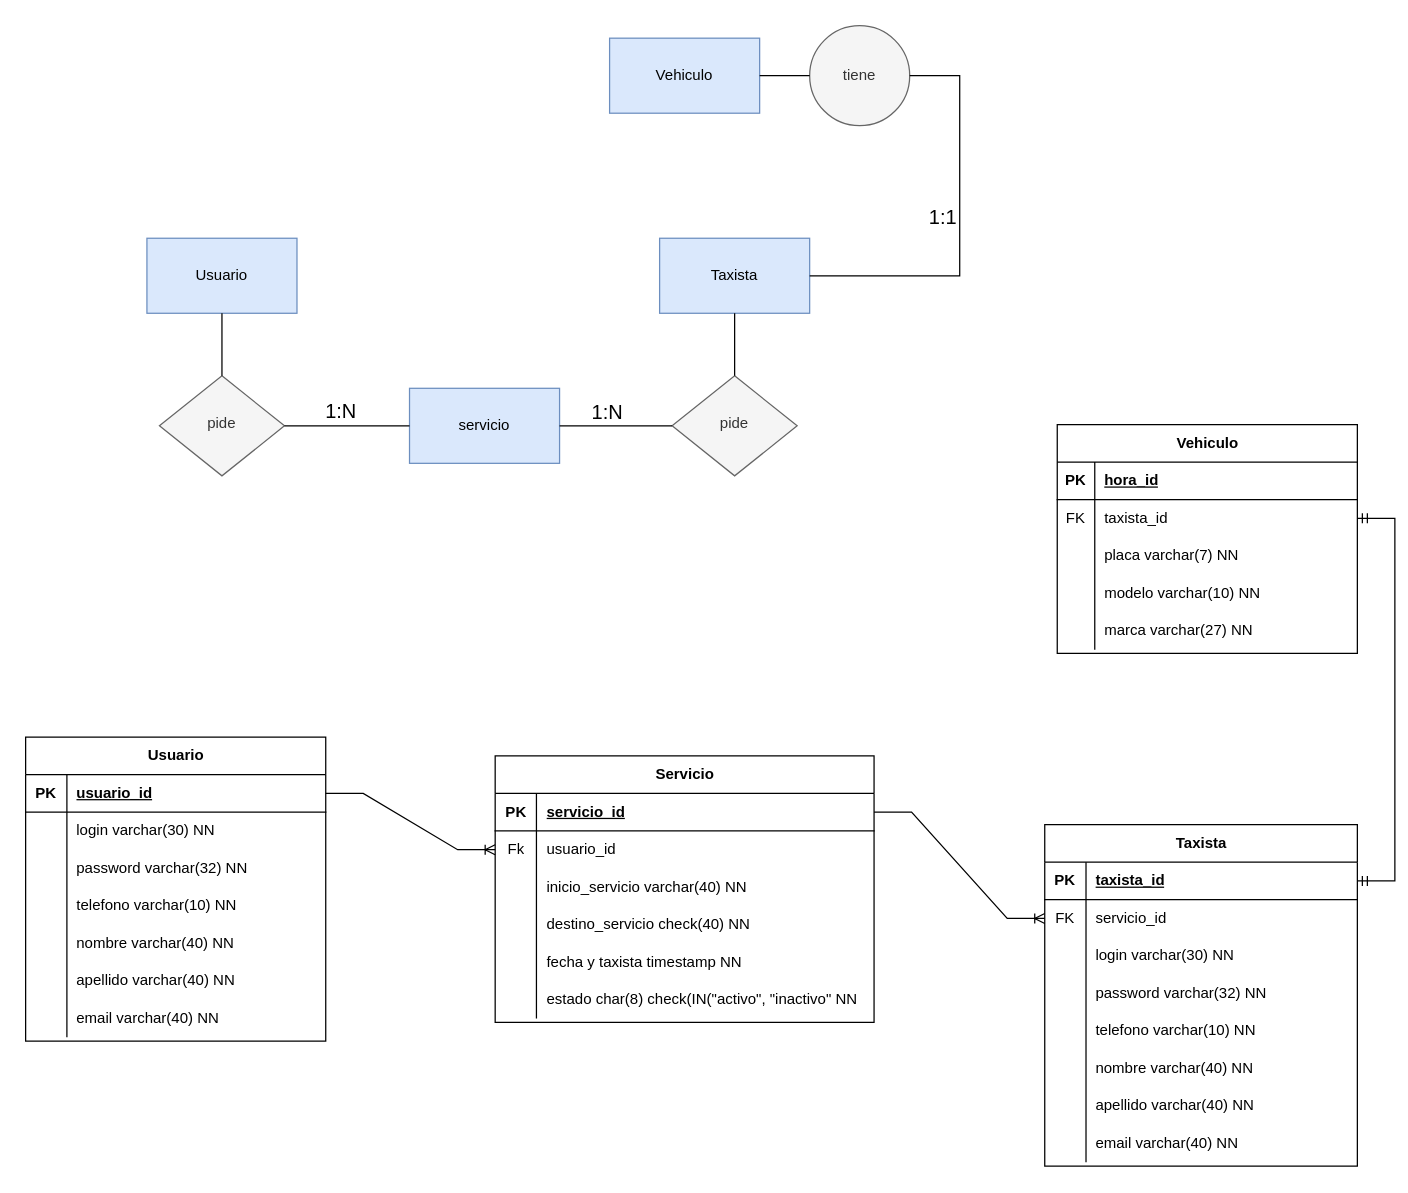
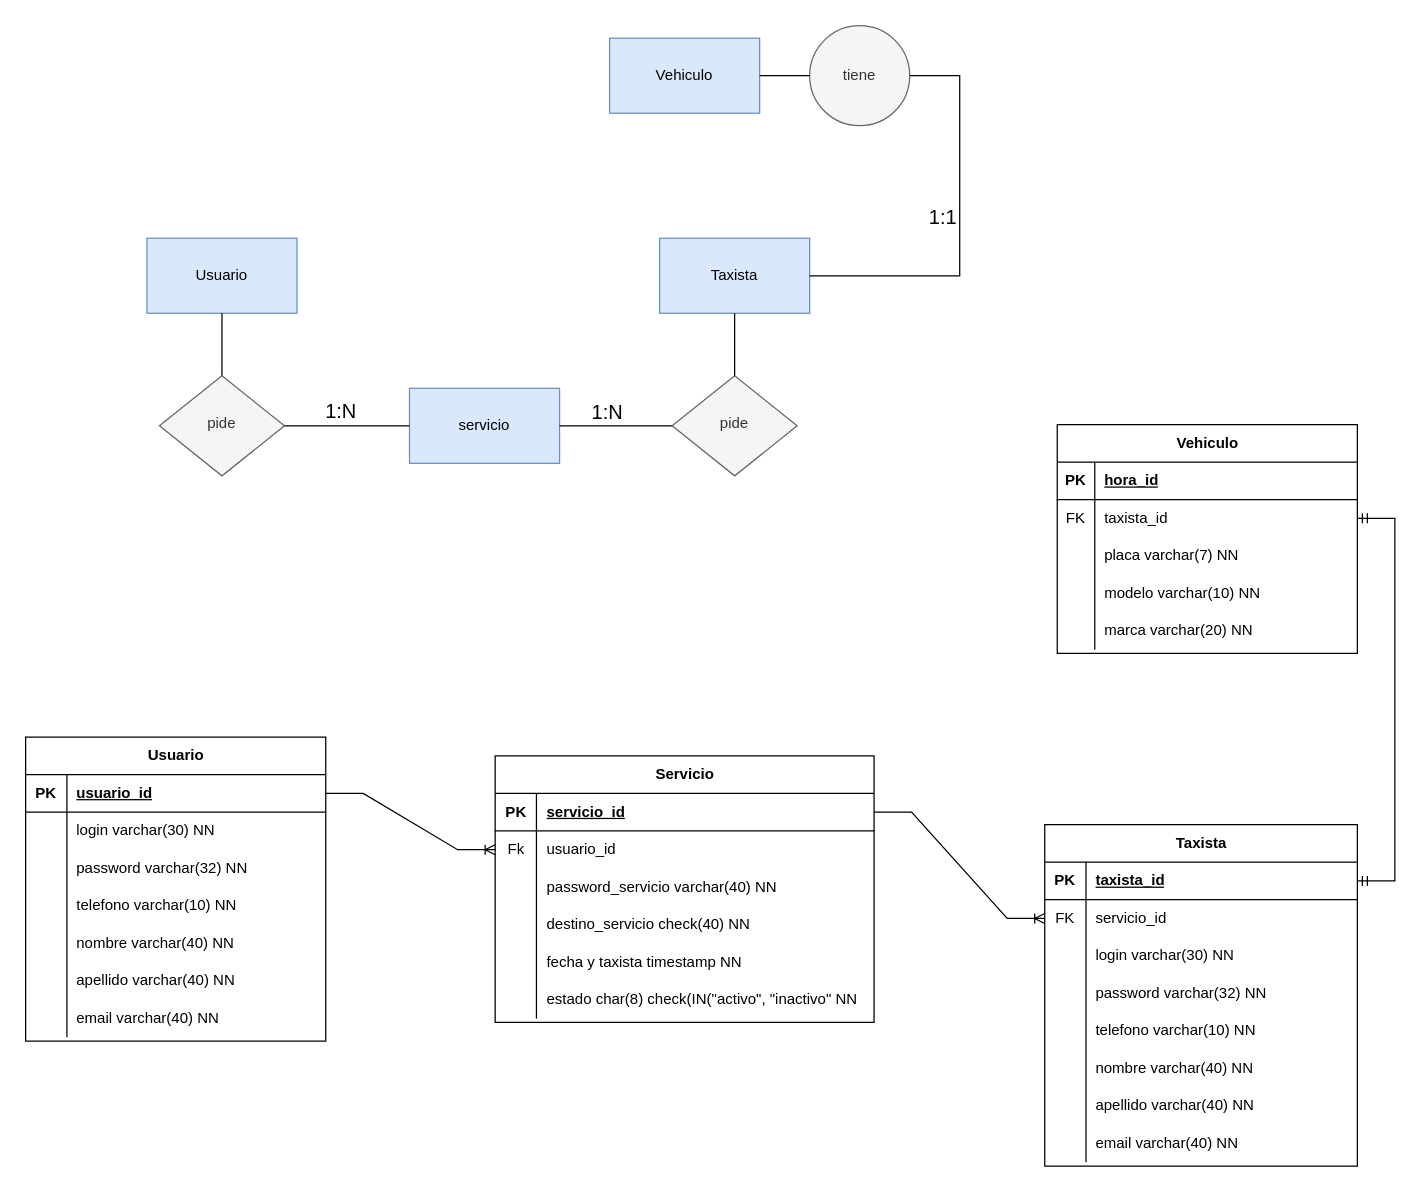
node "marca varchar(27) NN": label "marca varchar(27) NN" -> "marca varchar(20) NN"
node "inicio_servicio varchar(40) NN": label "inicio_servicio varchar(40) NN" -> "password_servicio varchar(40) NN"
